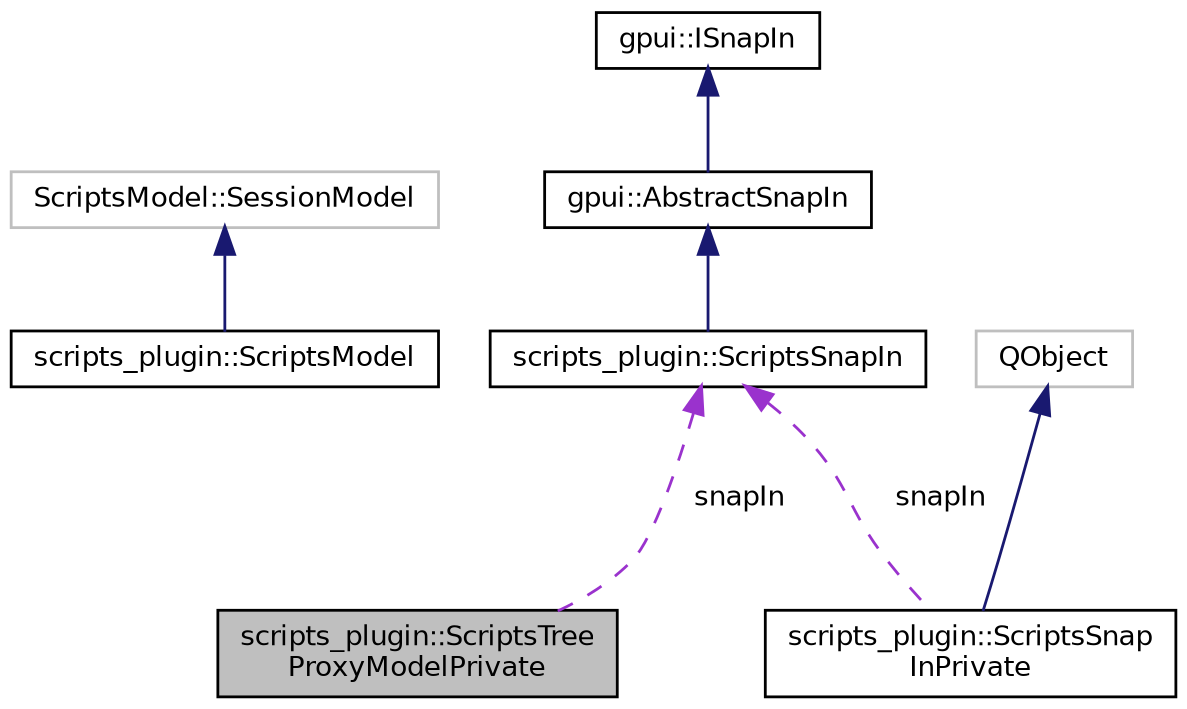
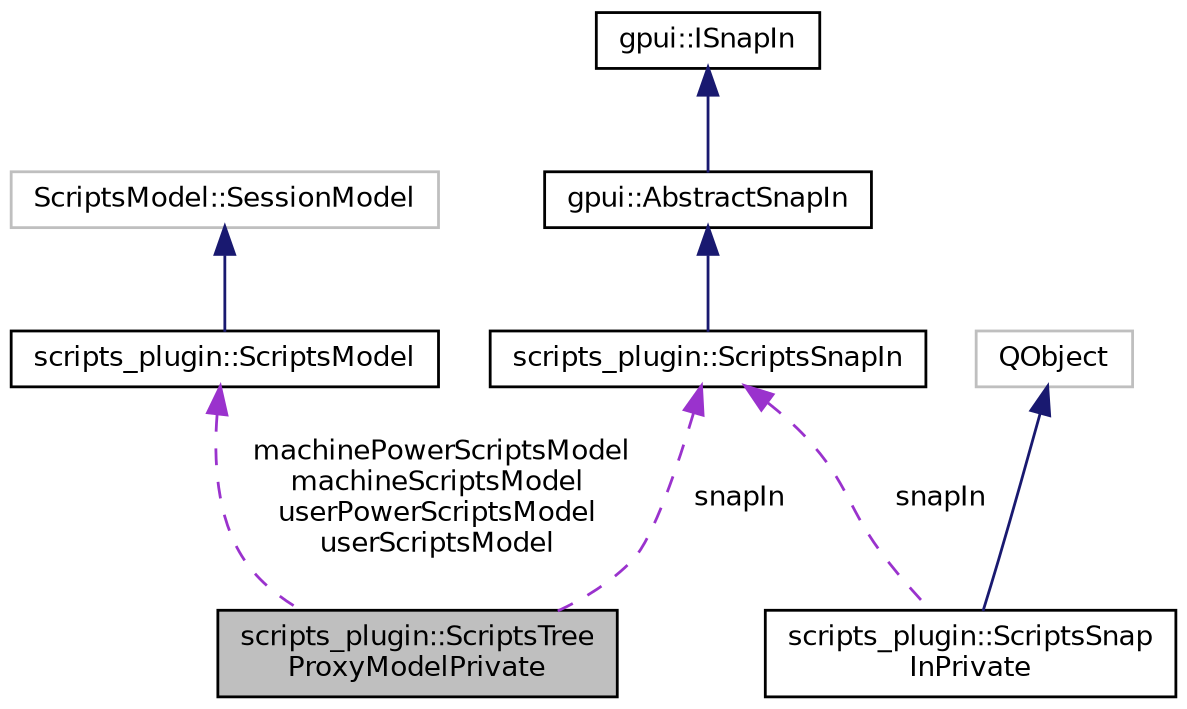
edge "scripts_plugin::ScriptsTree ProxyModelPrivate" -> "scripts_plugin::ScriptsModel": added, label "machinePowerScriptsModel machineScriptsModel userPowerScriptsModel userScriptsModel"
